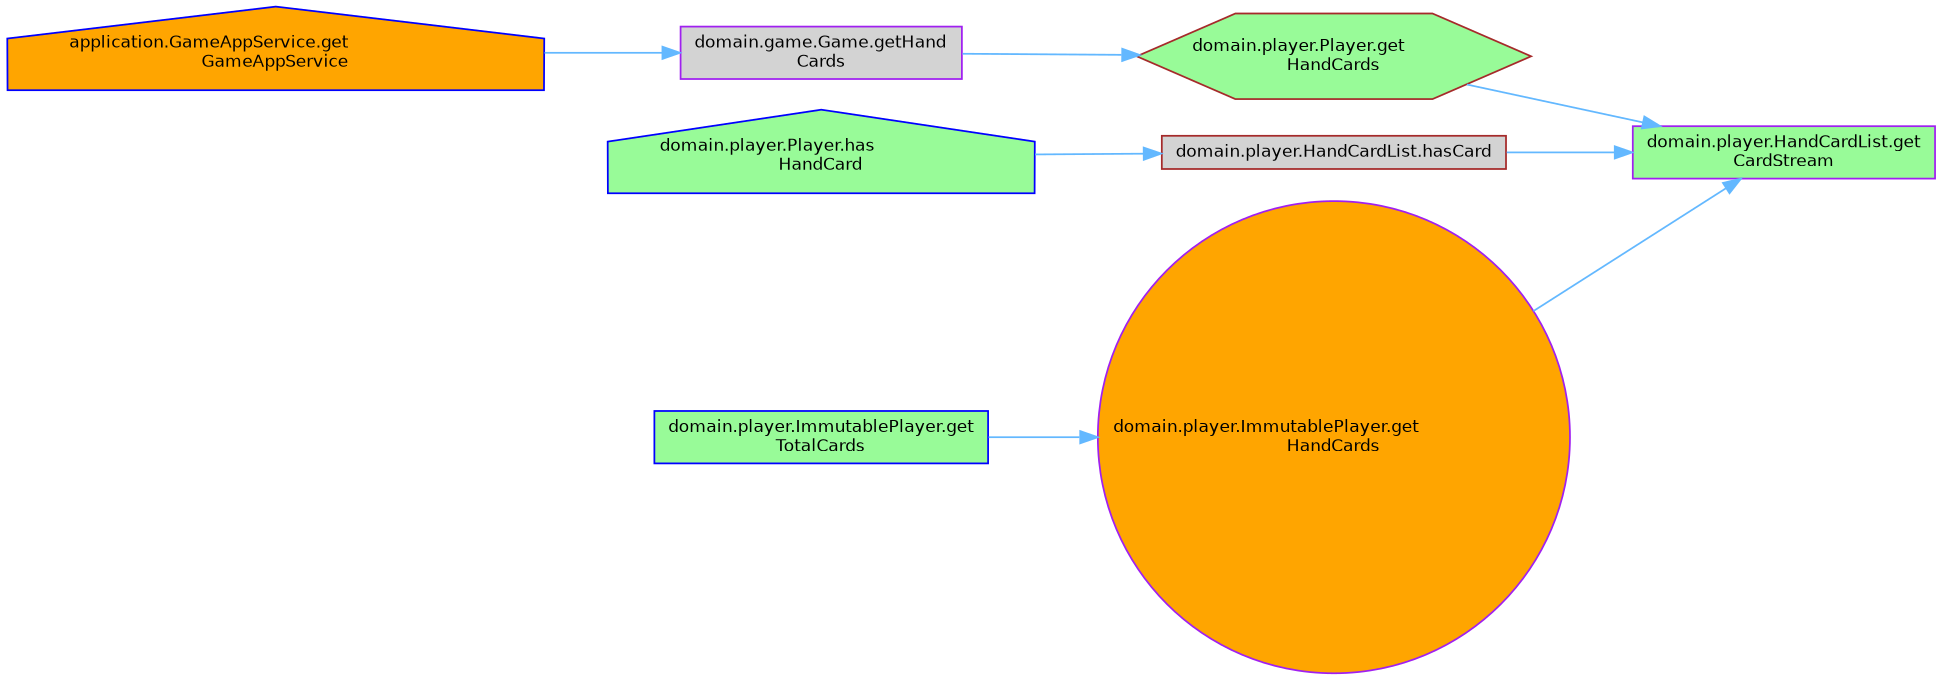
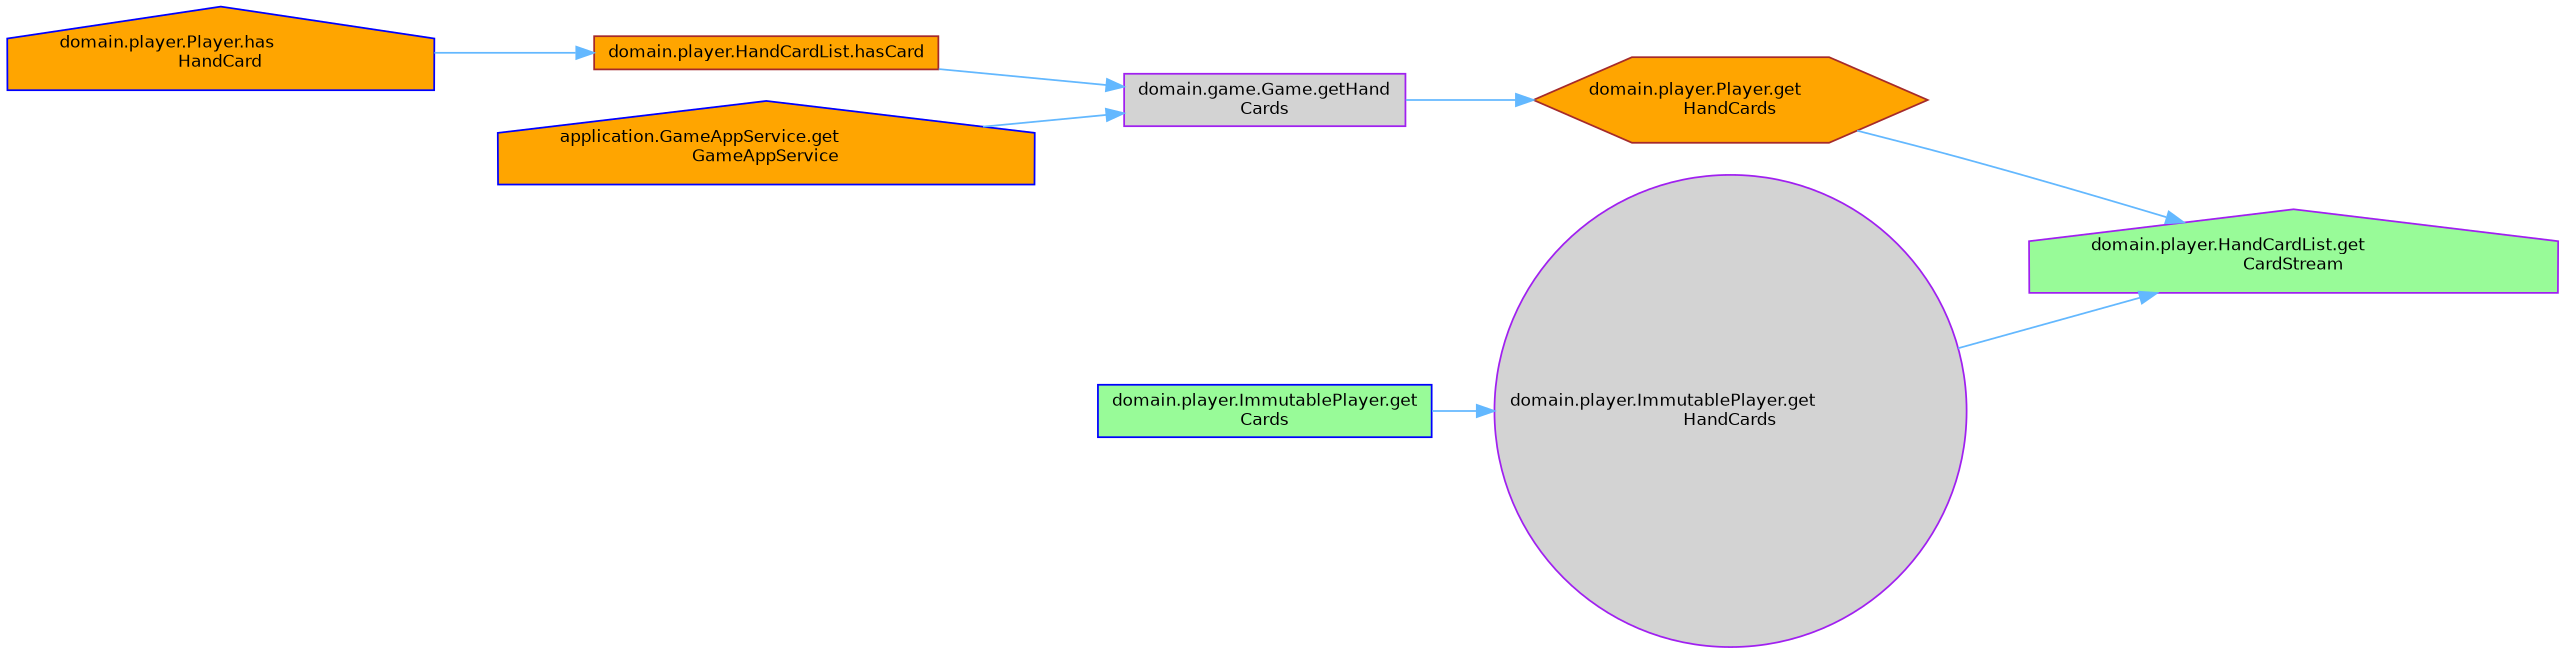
node "domain.player.Player.get HandCards": fillcolor palegreen -> orange
node "domain.player.HandCardList.hasCard": fillcolor lightgrey -> orange
edge "domain.player.HandCardList.hasCard" -> "domain.player.HandCardList.get CardStream": now "domain.player.HandCardList.hasCard" -> "domain.game.Game.getHand Cards"
node "domain.player.HandCardList.get CardStream": shape box -> house
node "domain.player.Player.has HandCard": fillcolor palegreen -> orange
node "domain.player.ImmutablePlayer.get TotalCards": label "domain.player.ImmutablePlayer.get TotalCards" -> "domain.player.ImmutablePlayer.get Cards"
node "domain.player.ImmutablePlayer.get HandCards": fillcolor orange -> lightgrey
